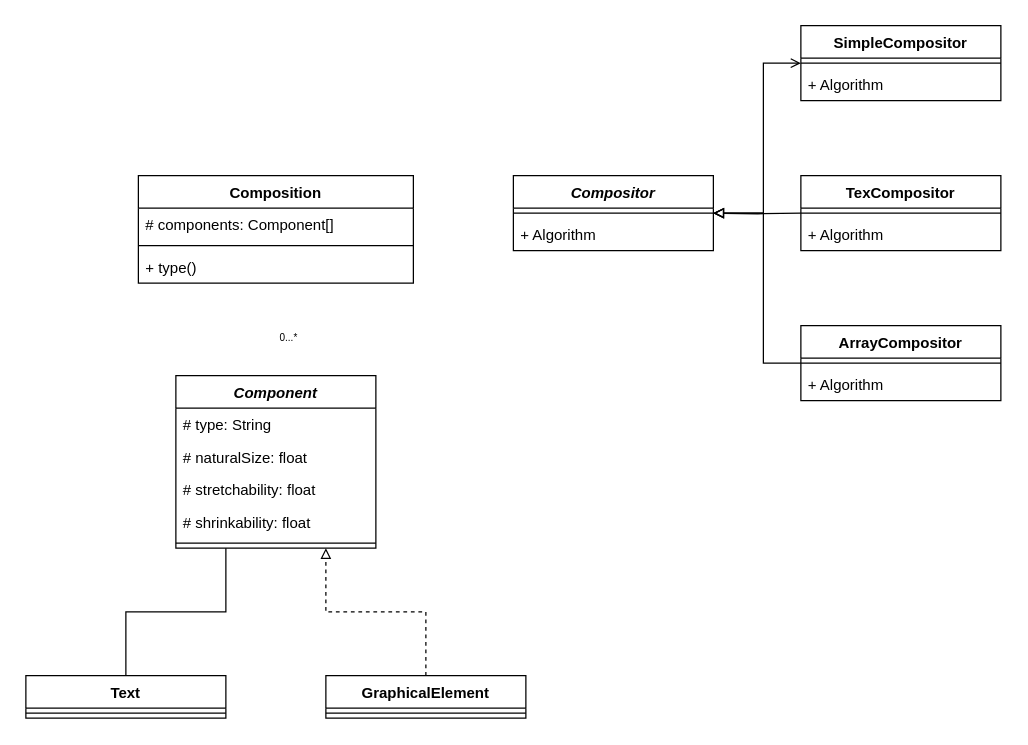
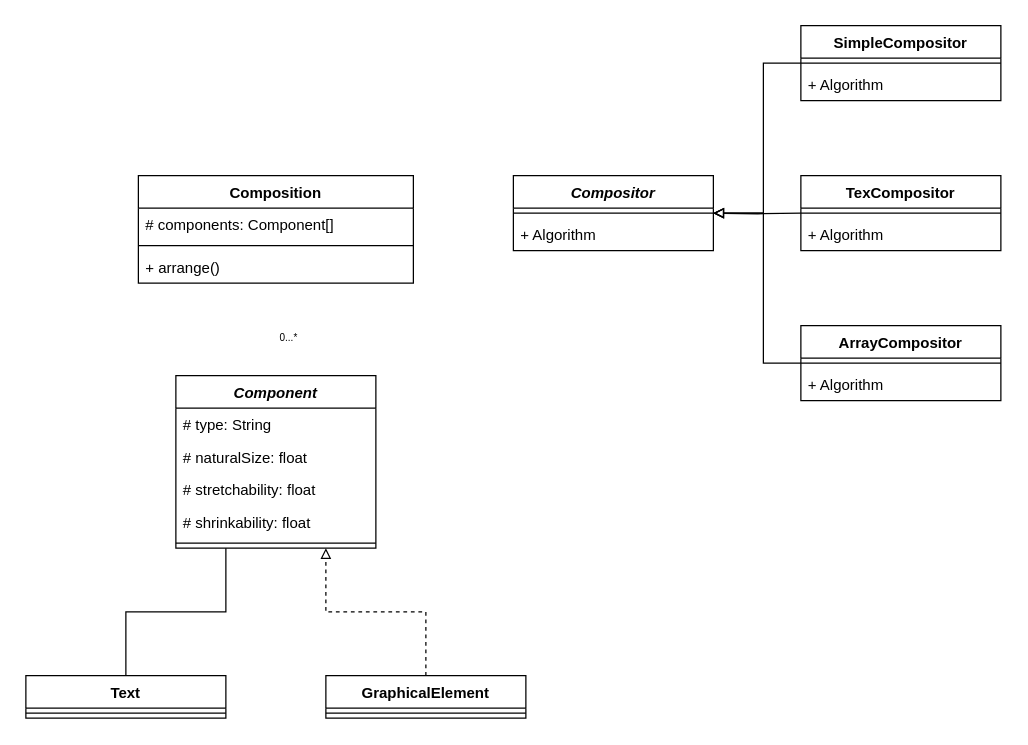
edge "SimpleCompositor" -- "Compositor": arrowhead open -> none
node "+ type()": label "+ type()" -> "+ arrange()"
